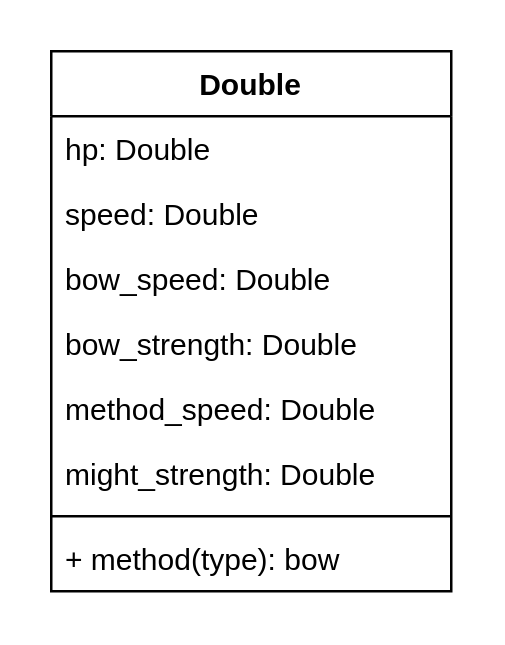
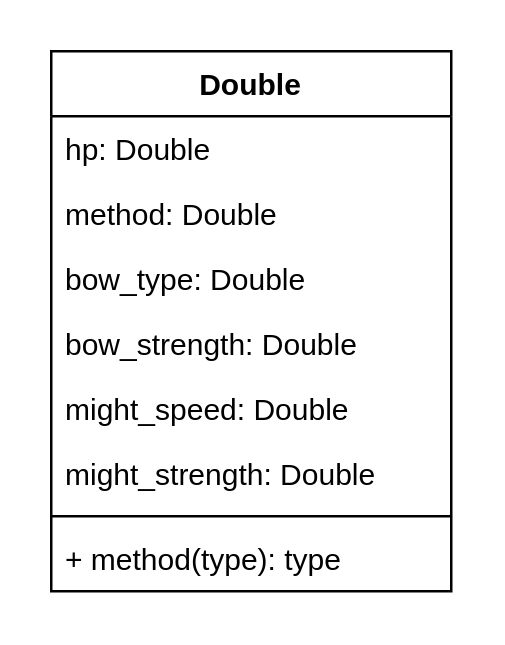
node "speed: Double": label "speed: Double" -> "method: Double"
node "bow_speed: Double": label "bow_speed: Double" -> "bow_type: Double"
node "method_speed: Double": label "method_speed: Double" -> "might_speed: Double"
node "+ method(type): bow": label "+ method(type): bow" -> "+ method(type): type"
